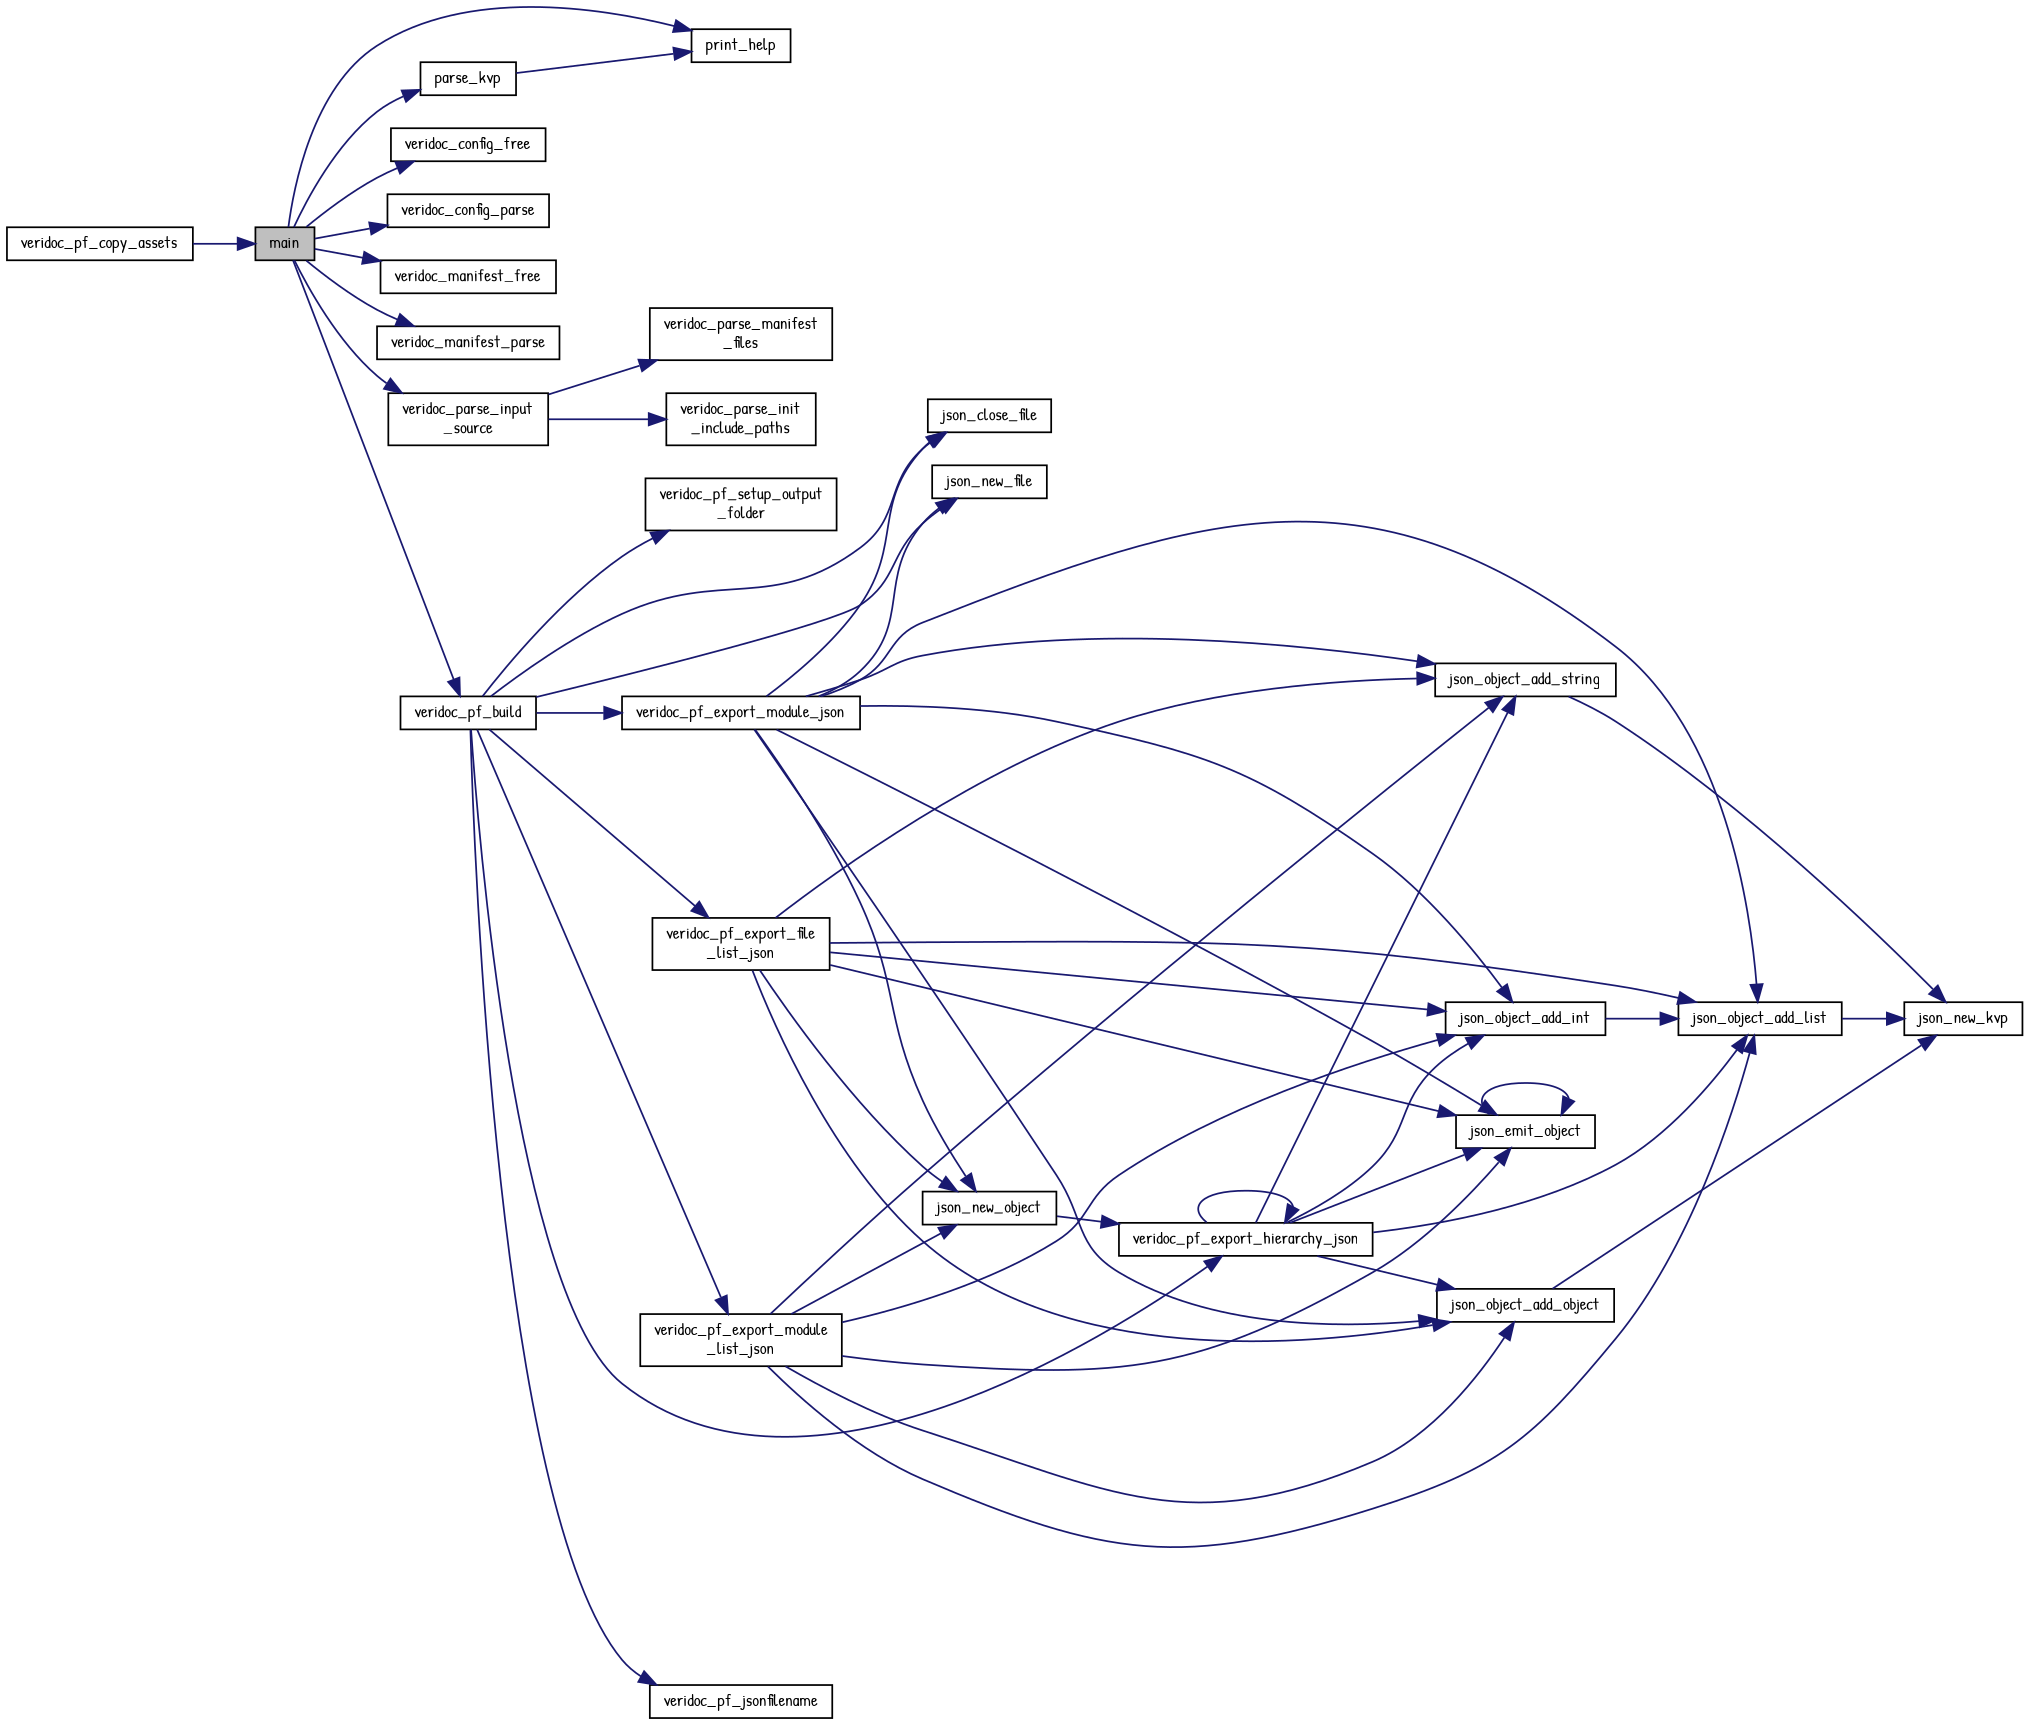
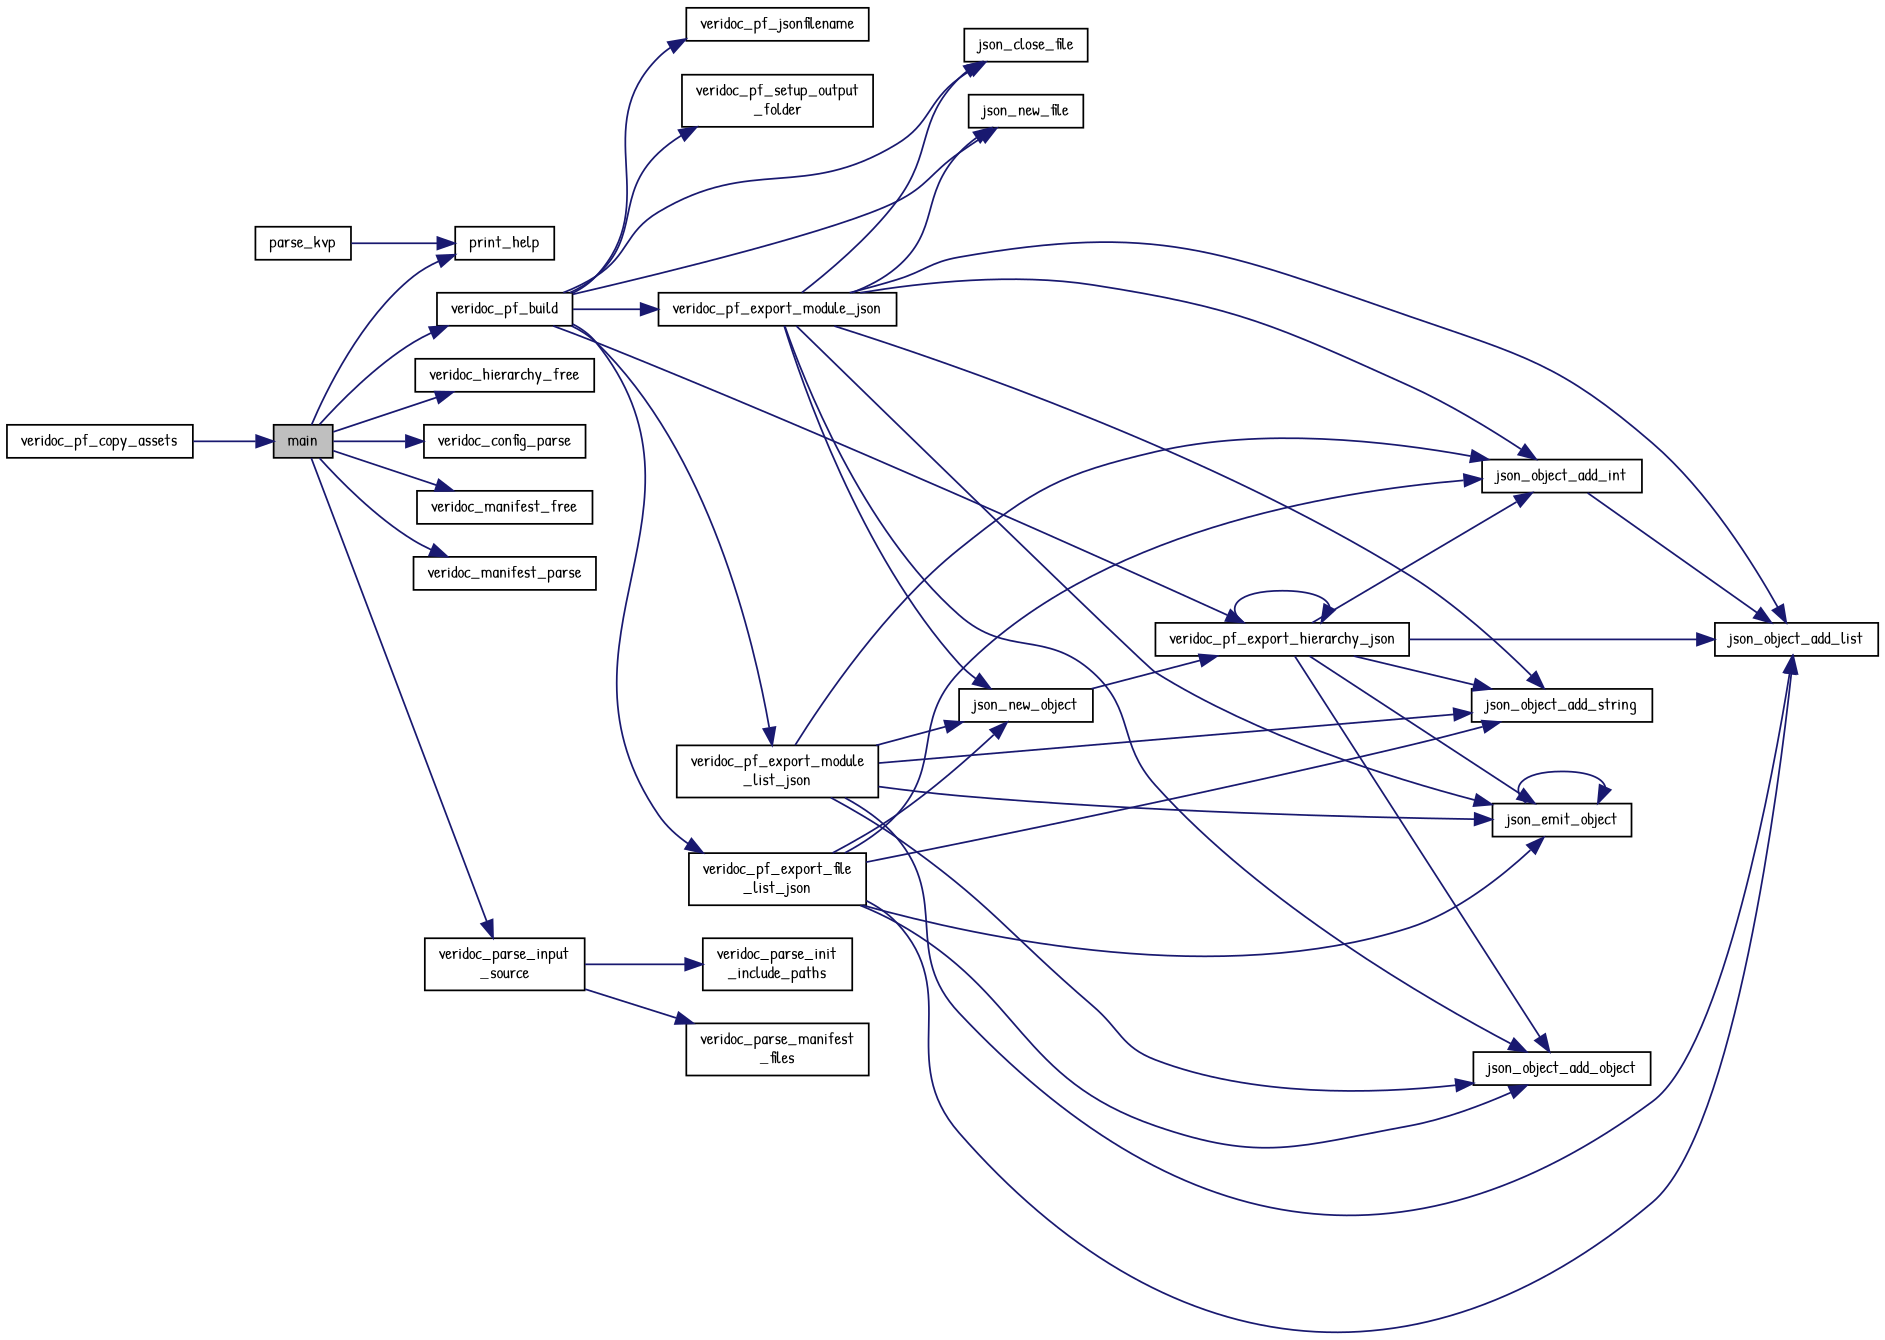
node "veridoc_config_free": label "veridoc_config_free" -> "veridoc_hierarchy_free"
edge "main" -> "parse_kvp": removed
node "json_new_kvp": removed
